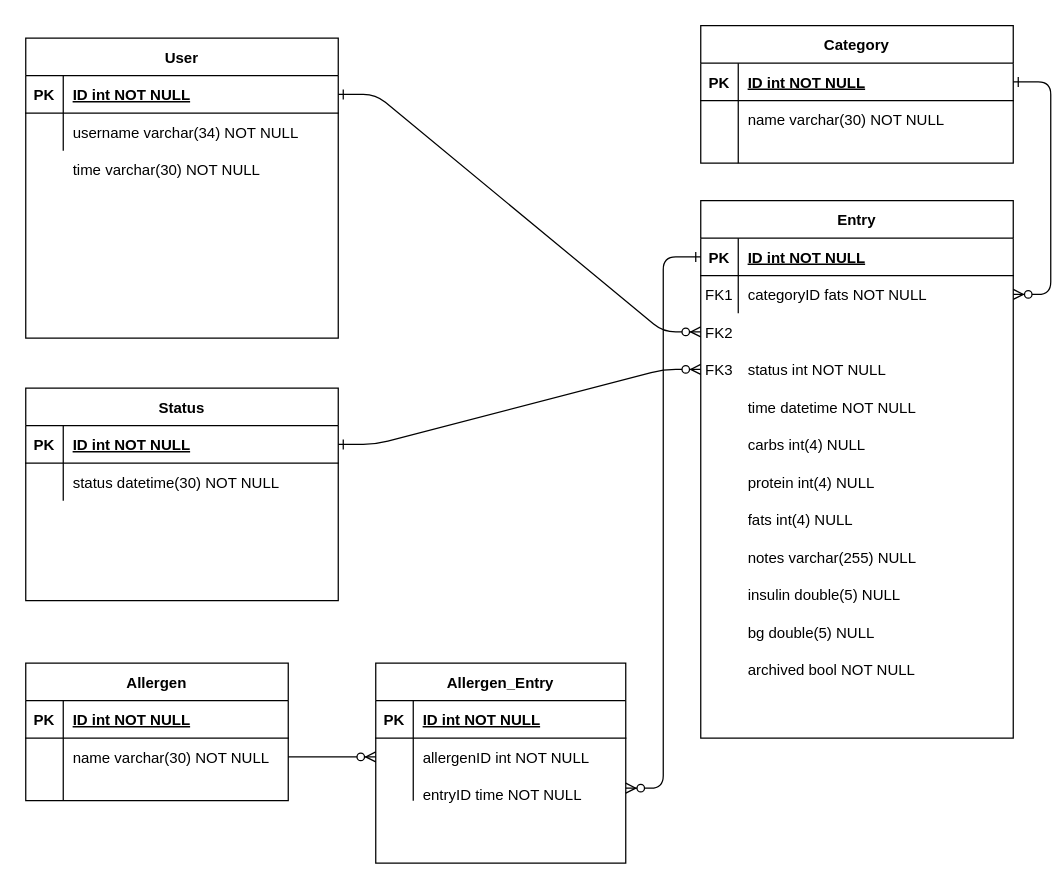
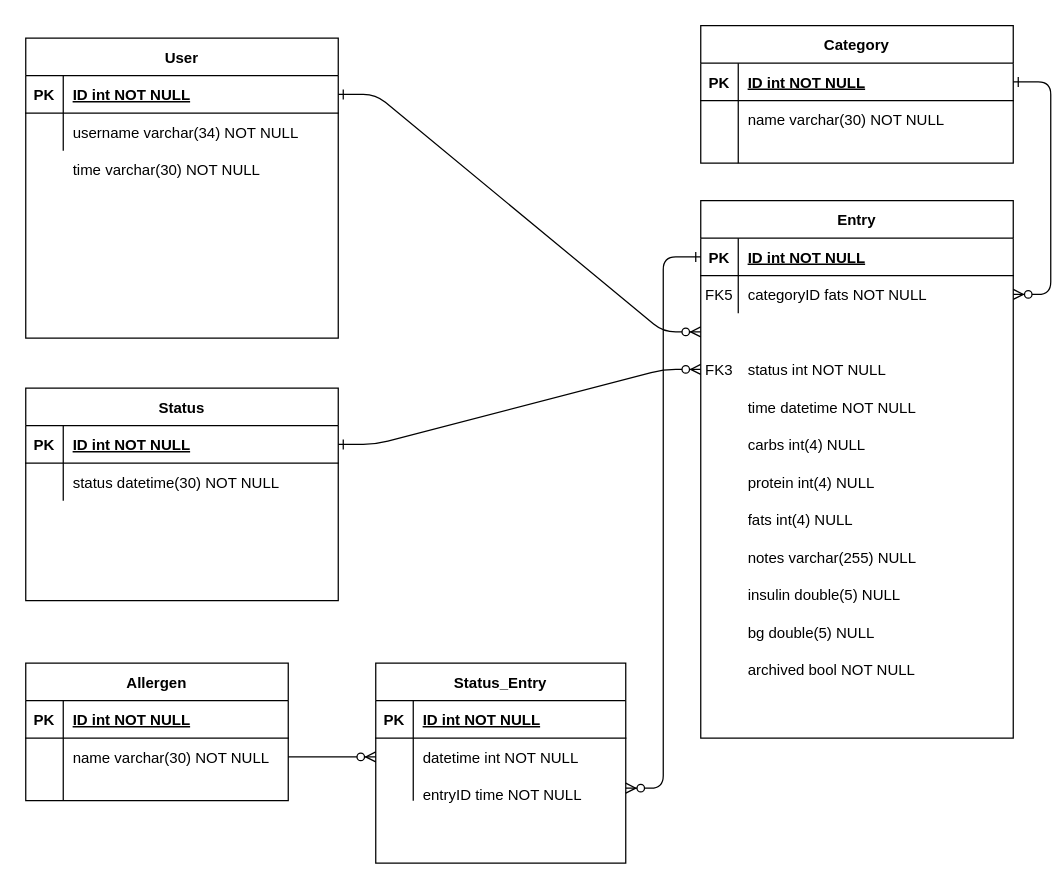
node "FK1": label "FK1" -> "FK5"
node "FK2": removed
node "Allergen_Entry": label "Allergen_Entry" -> "Status_Entry"
node "allergenID int NOT NULL": label "allergenID int NOT NULL" -> "datetime int NOT NULL"
